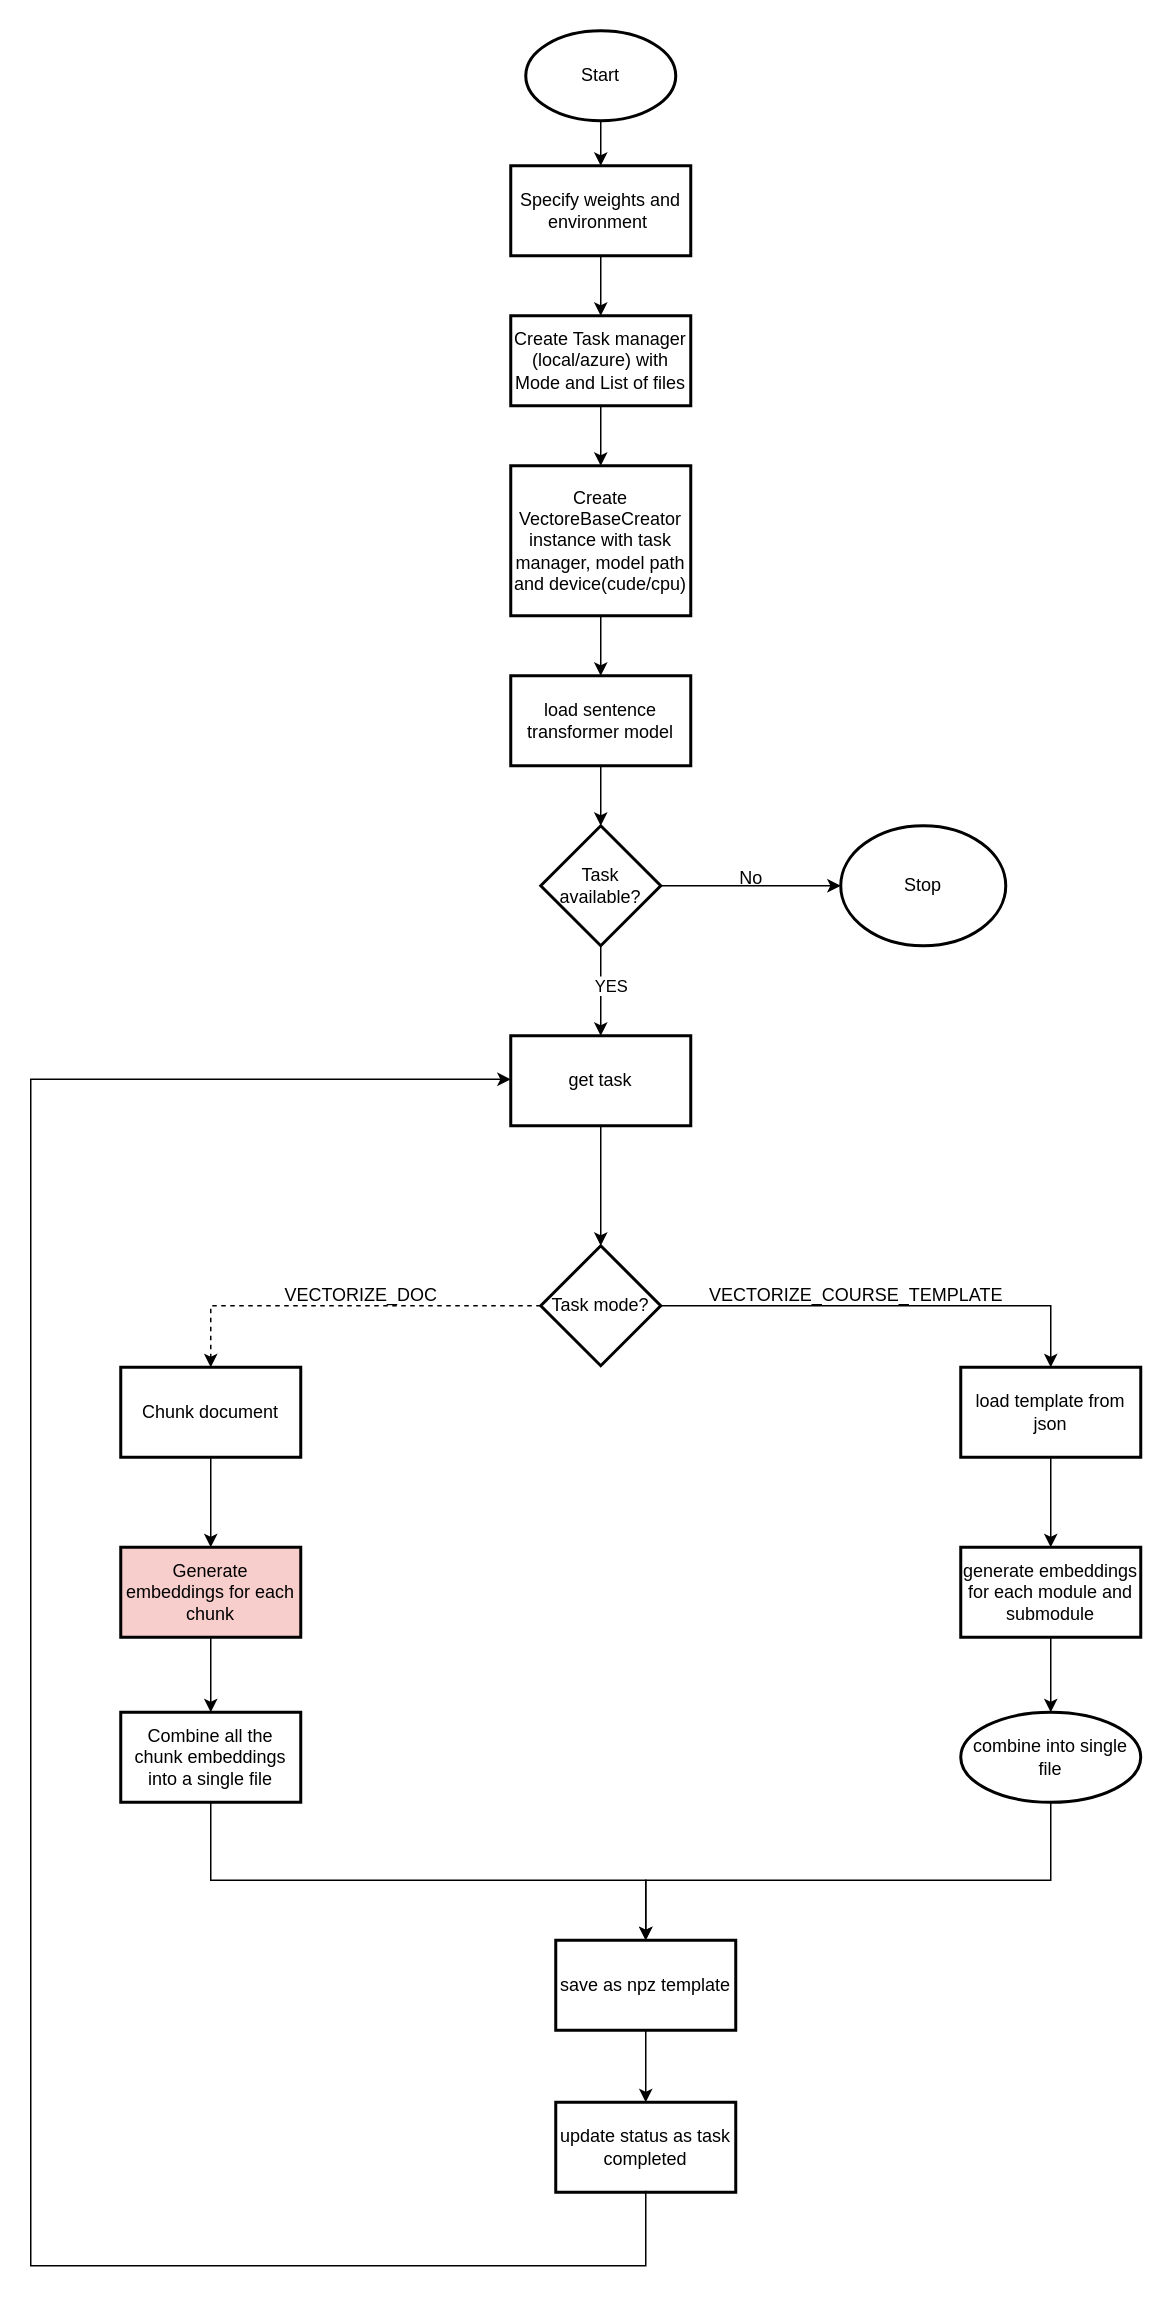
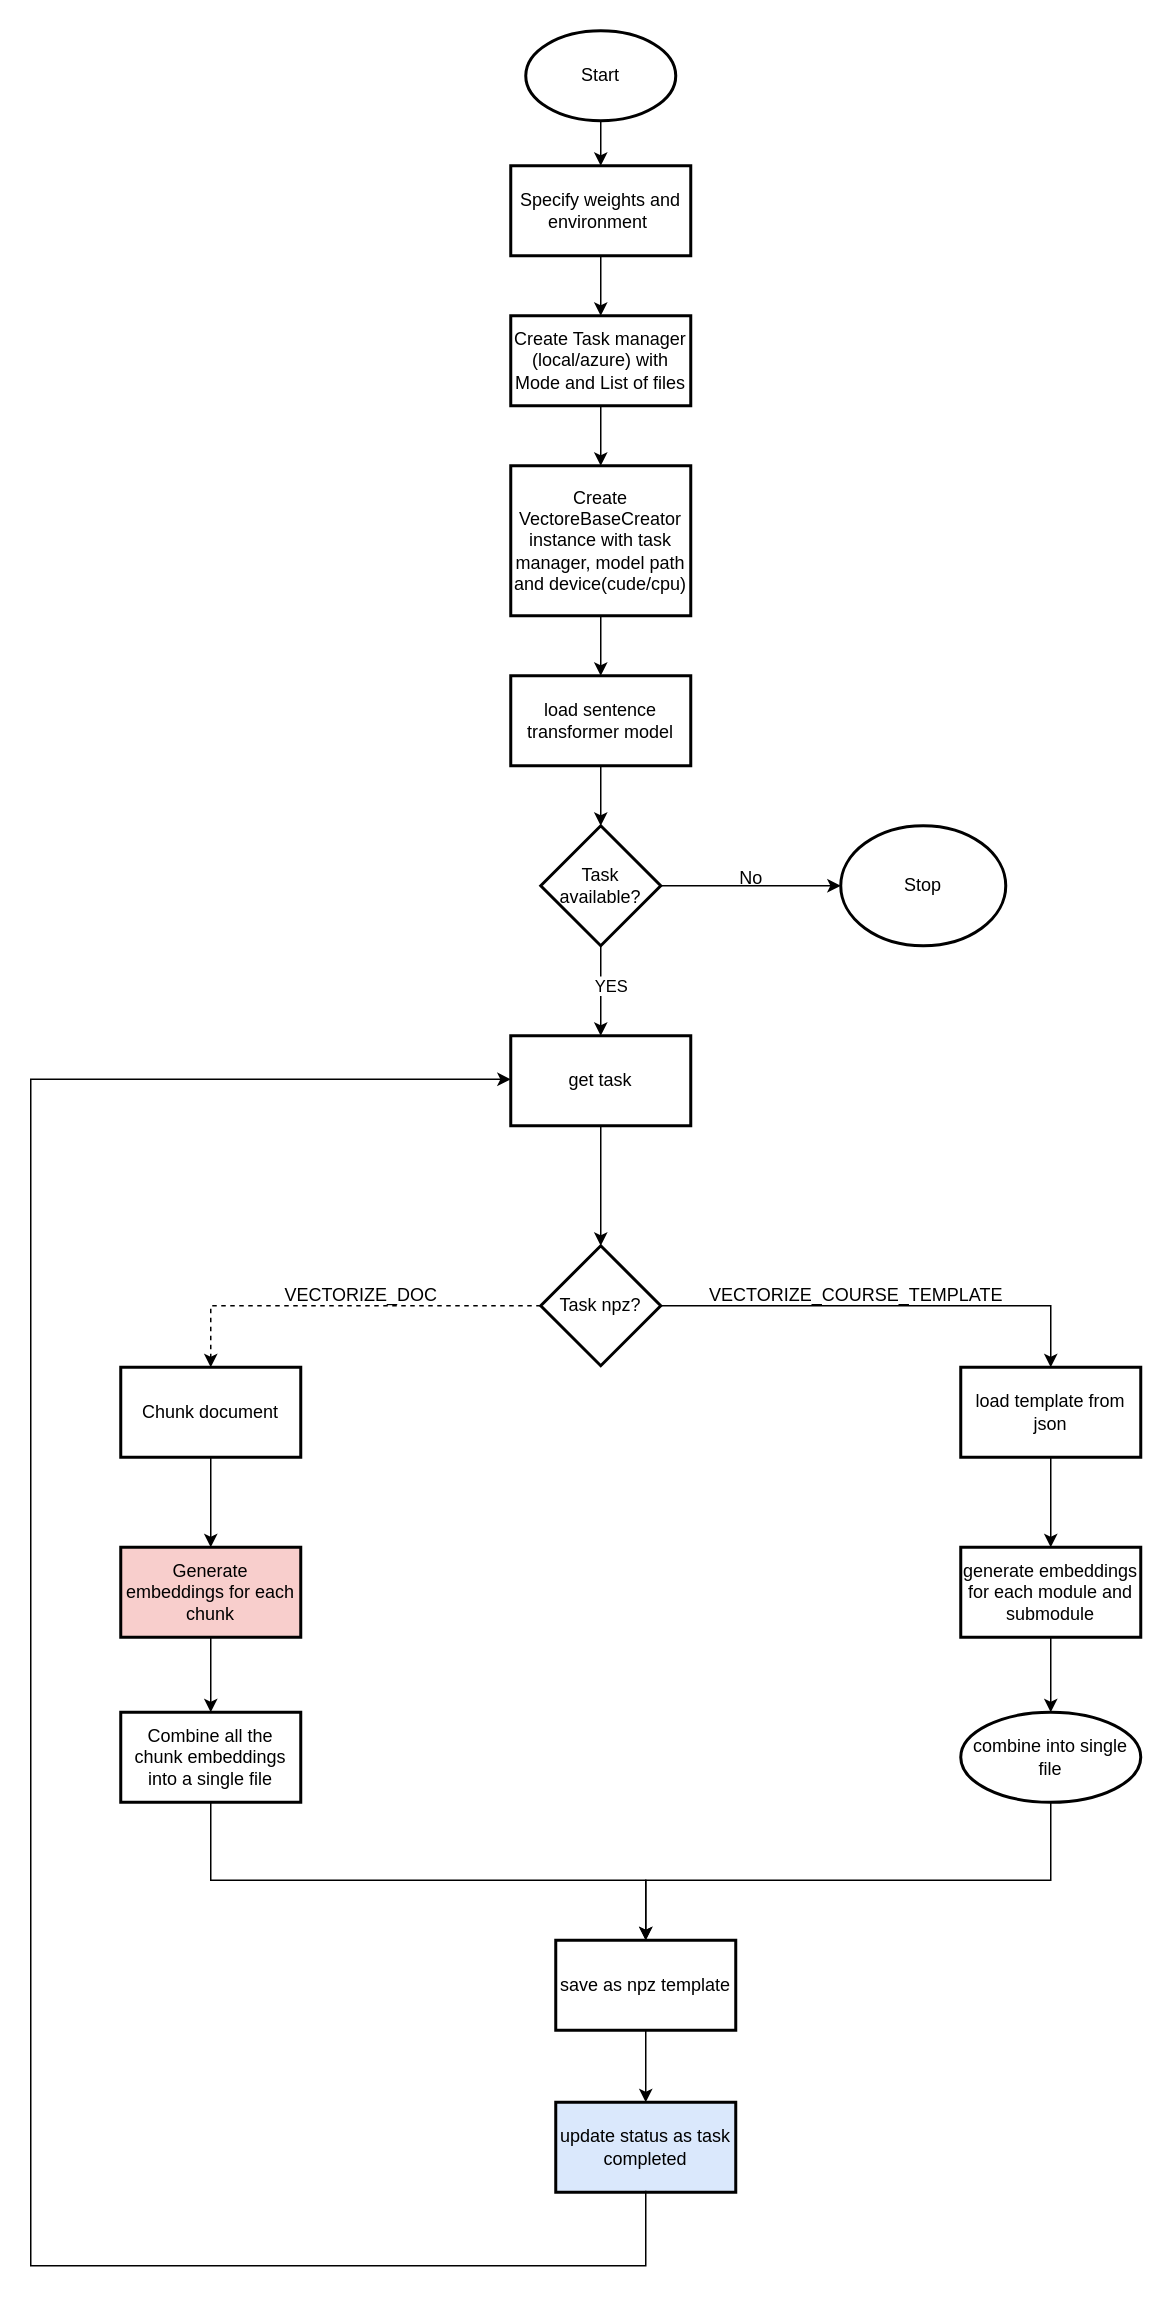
node "Task mode?": label "Task mode?" -> "Task npz?"
node "update status as task completed": fillcolor #ffffff -> #dae8fc
